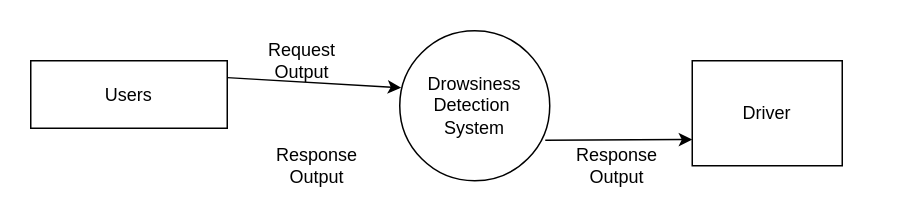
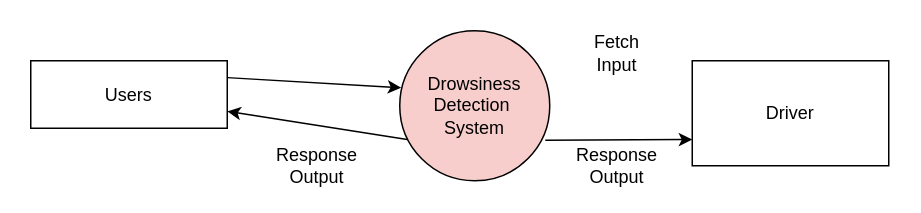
node "Fetch Input": added
node "Request Output": removed
node "Drowsiness Detection System": fillcolor #ffffff -> #f8cecc
node "Driver": size 150x105 -> 197x105
edge "Drowsiness Detection System" -> "Users": added
